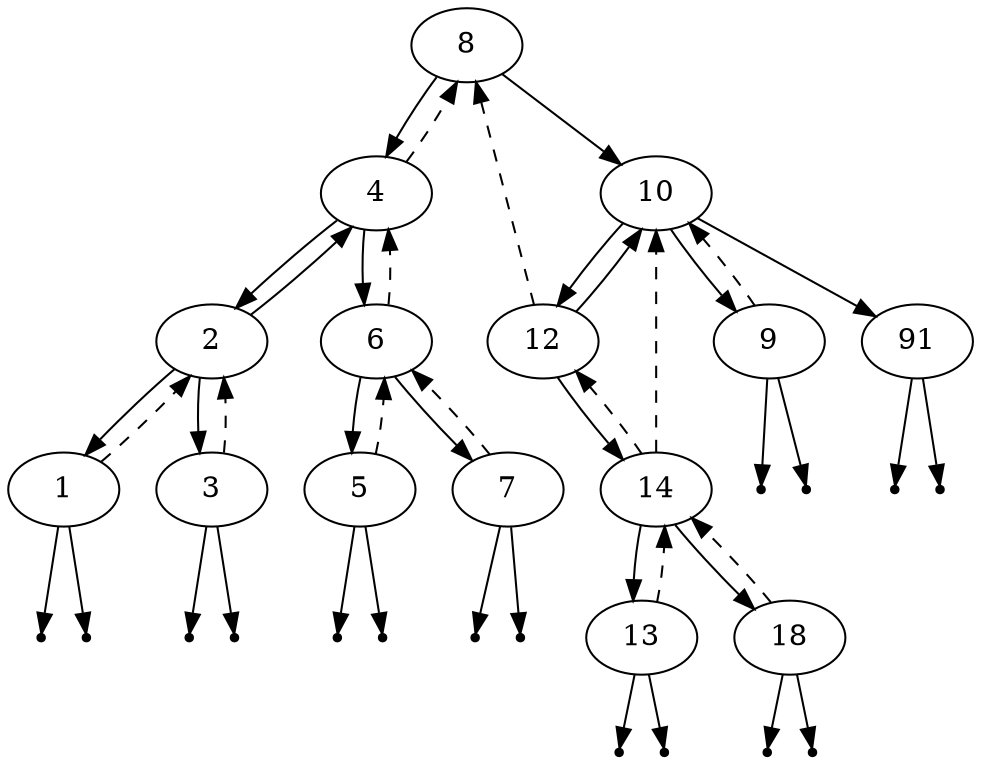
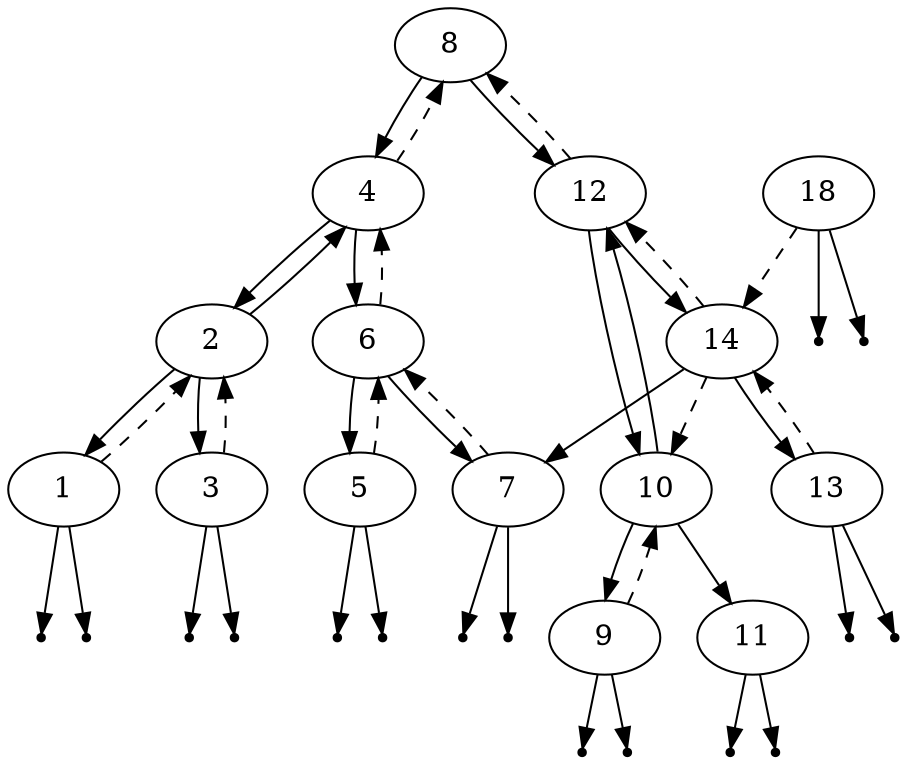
edge "8" -> "10": now "8" -> "12"
node "91": label "91" -> "11"
edge "14" -> "18": now "14" -> "7"
